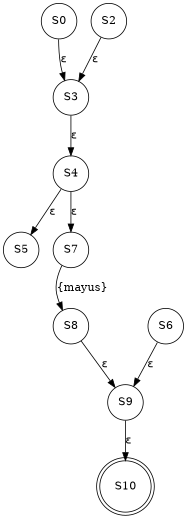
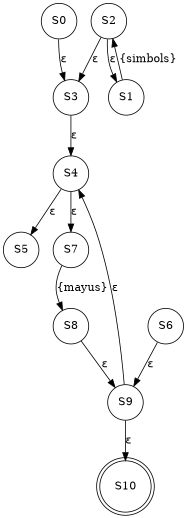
node "S1": added
edge "S9" -> "S4": added, label "ε"
